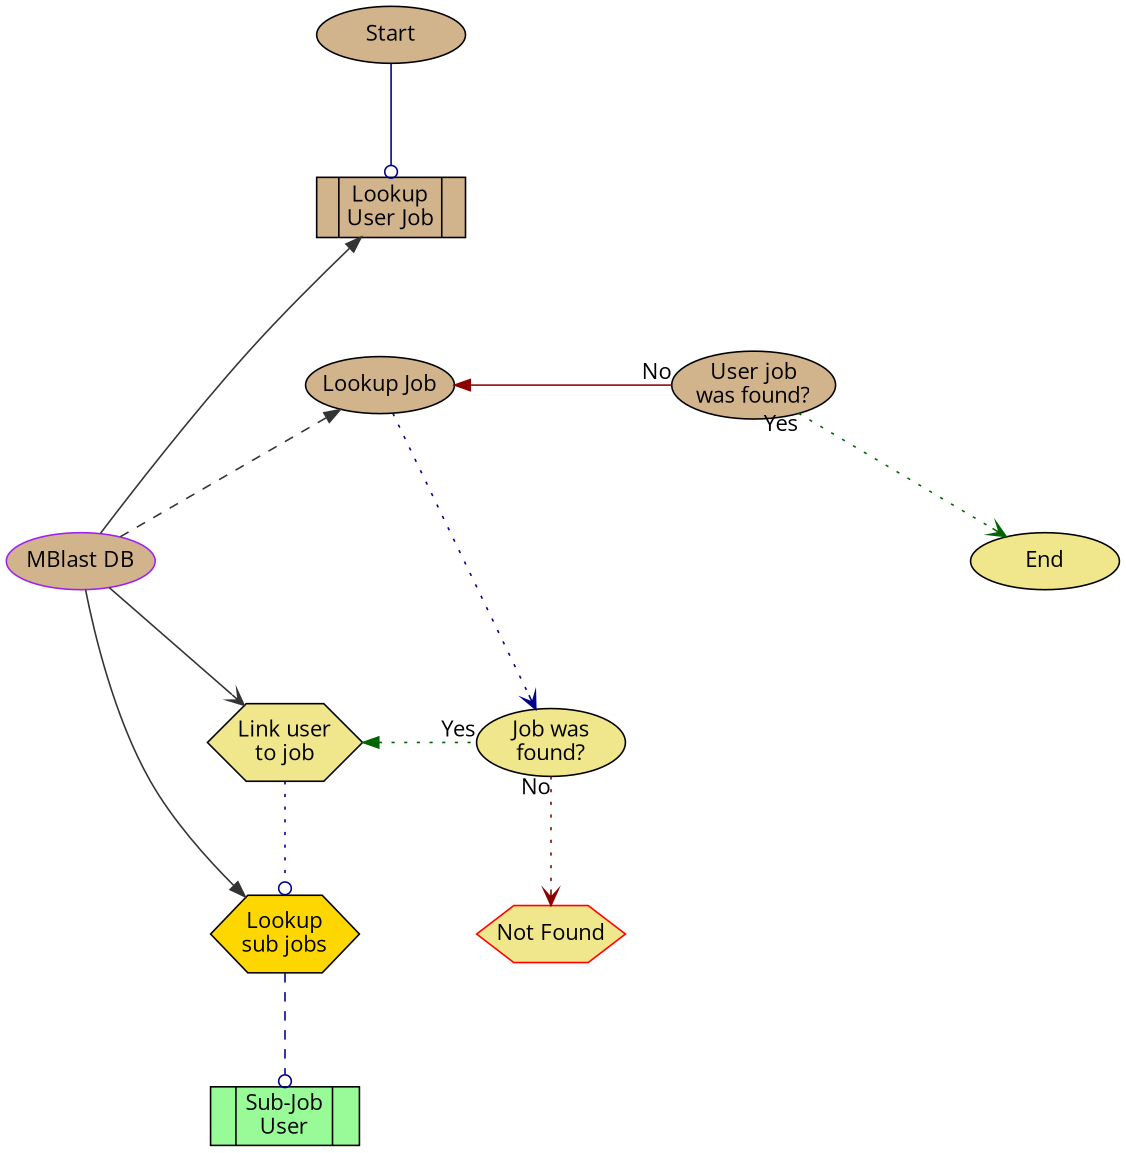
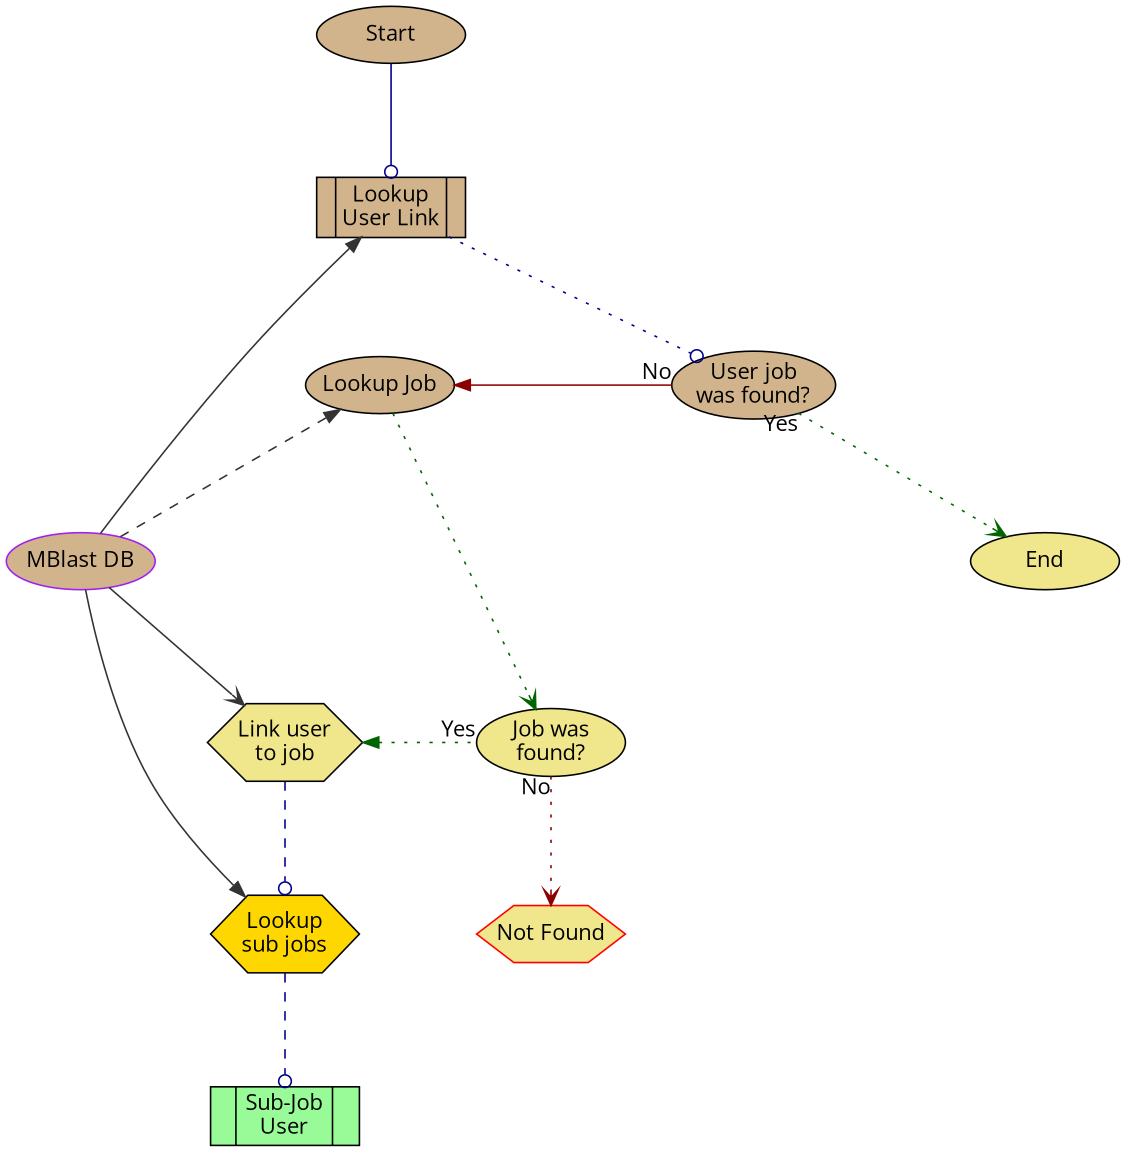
node "Lookup": text "User Job" -> "User Link"
edge "Lookup" -> "User job was found?": added
edge "Lookup Job" -> "Job was found?": color darkblue -> darkgreen
edge "Link user to job" -> "Lookup sub jobs": style dotted -> dashed
